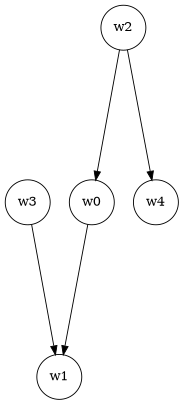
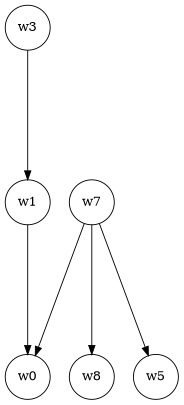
node "w2": label "w2" -> "w7"
node "w4": label "w4" -> "w8"
edge "w0" -> "w1": reversed
node "w5": added
